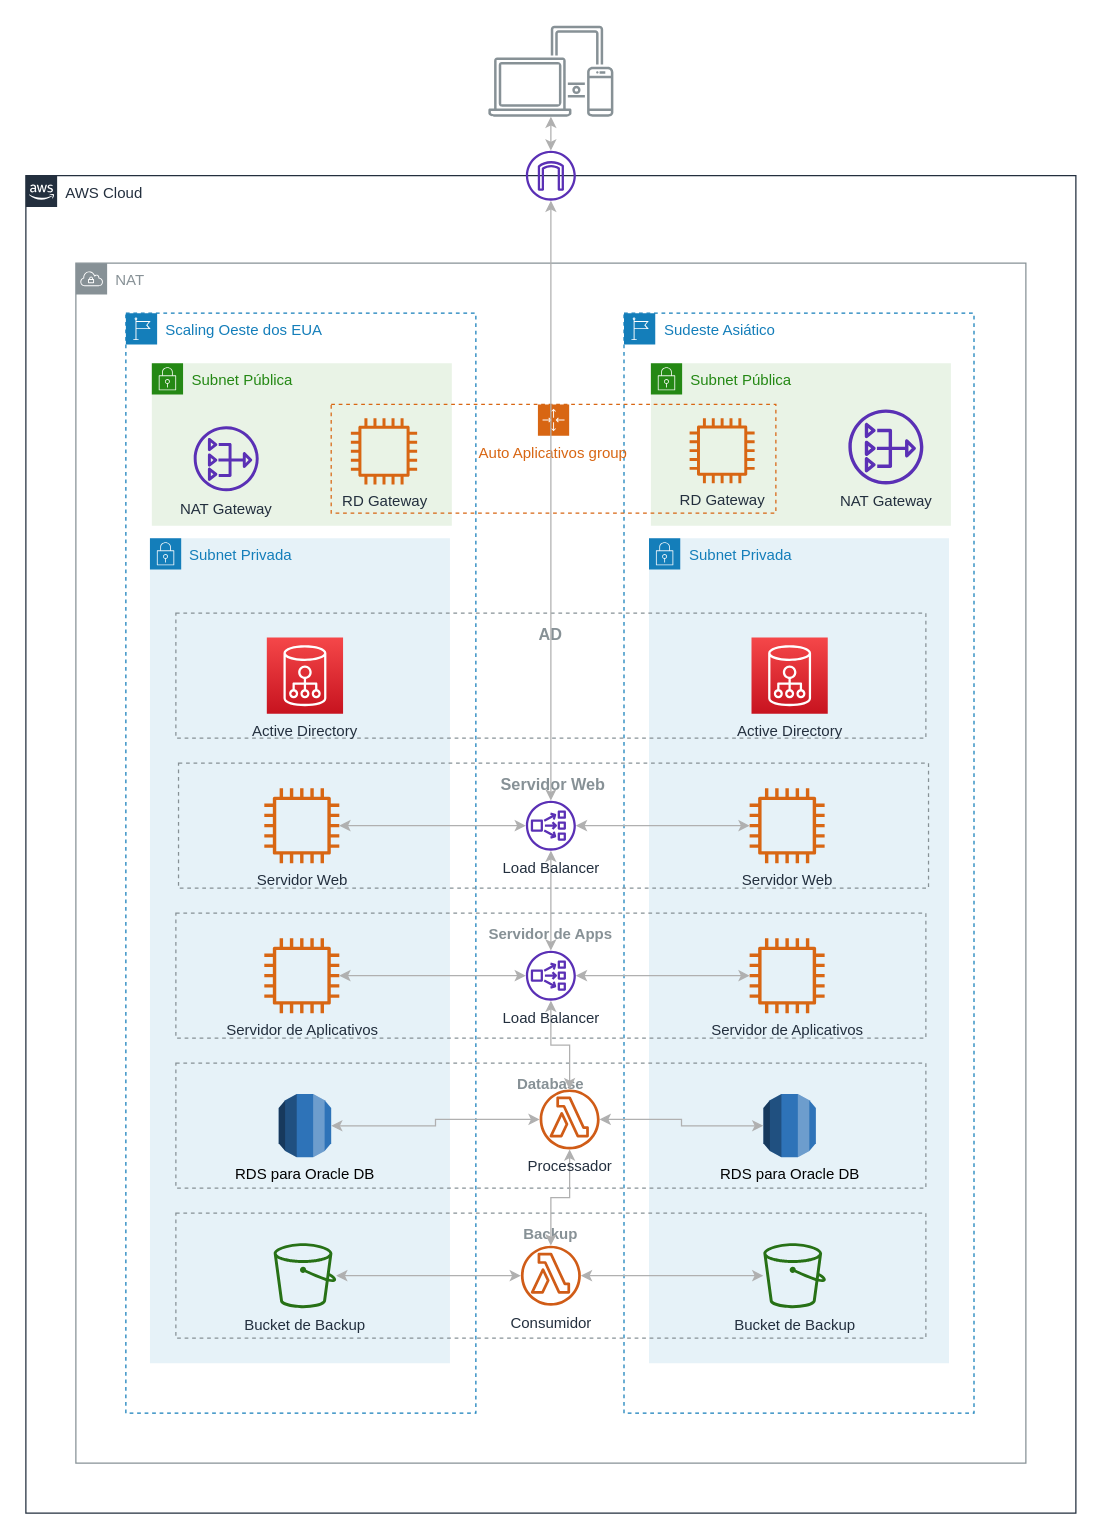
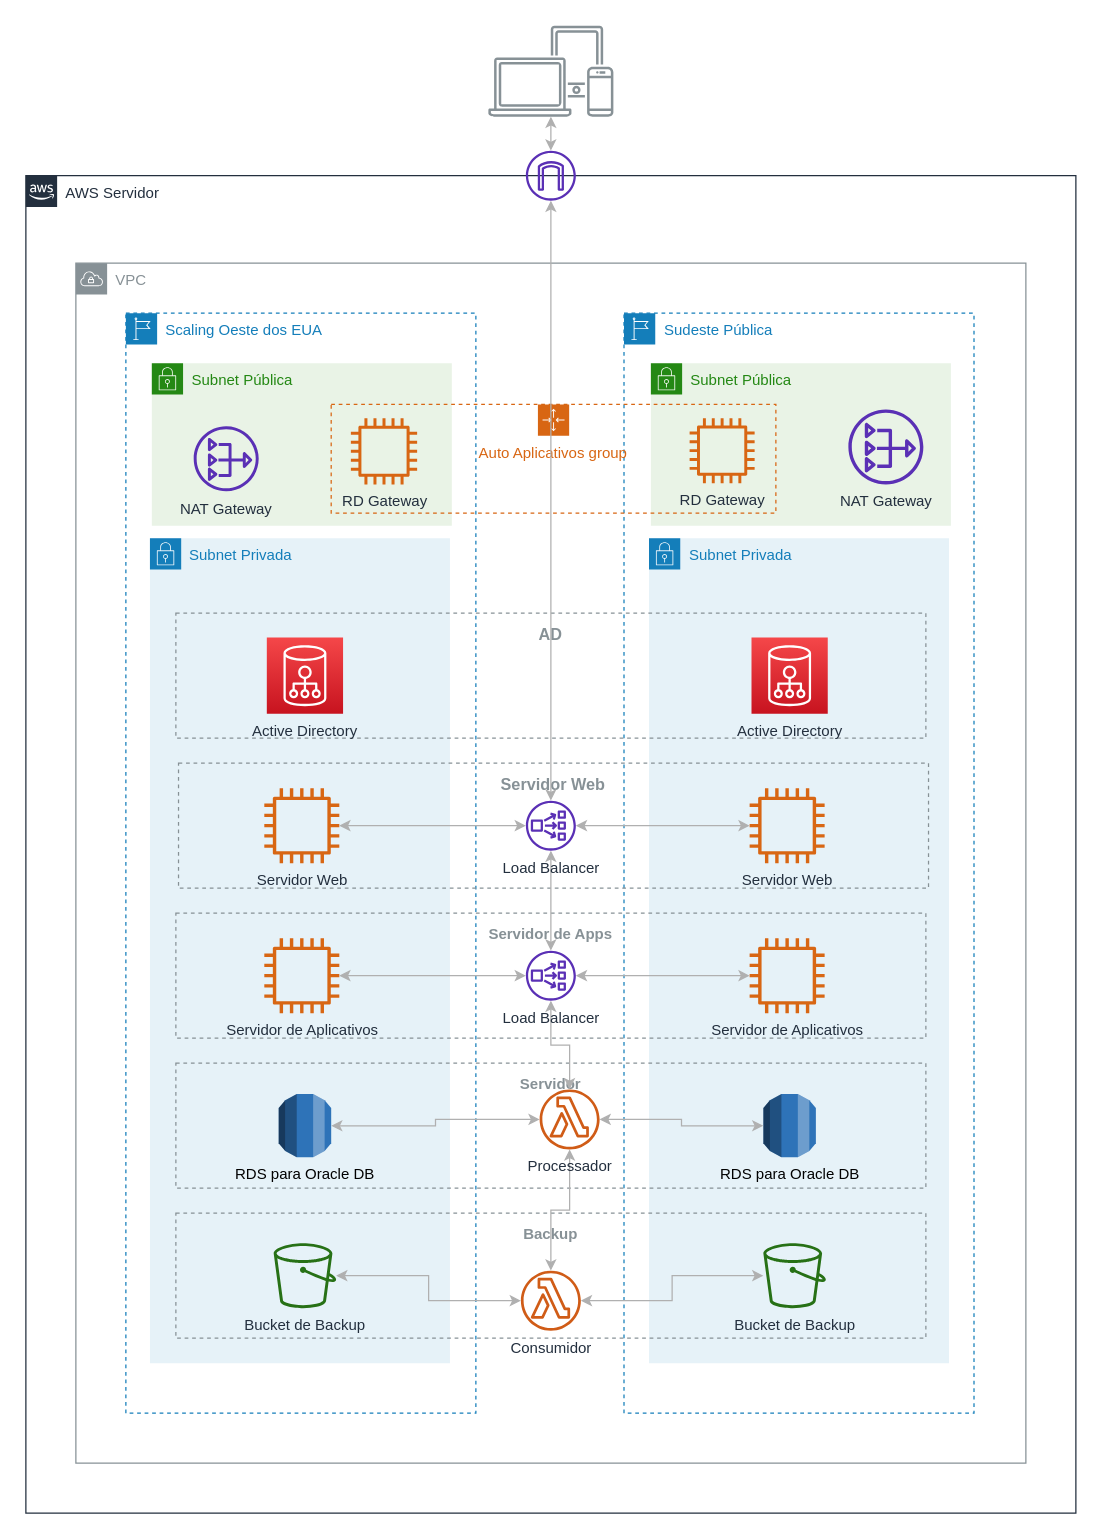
node "AWS Cloud": label "AWS Cloud" -> "AWS Servidor"
node "NAT": label "NAT" -> "VPC"
node "Sudeste Asiático": label "Sudeste Asiático" -> "Sudeste Pública"
node "Database": label "Database" -> "Servidor"
node "Consumidor": moved (551, 1276) -> (551, 1301)
